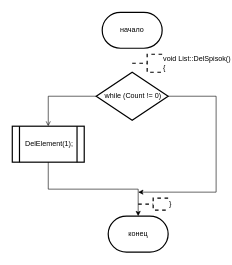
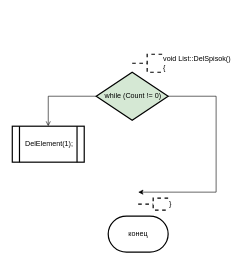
node "начало": removed
node "while (Count != 0)": fillcolor #ffffff -> #d5e8d4
edge "DelElement(1);" -> "конец": removed
